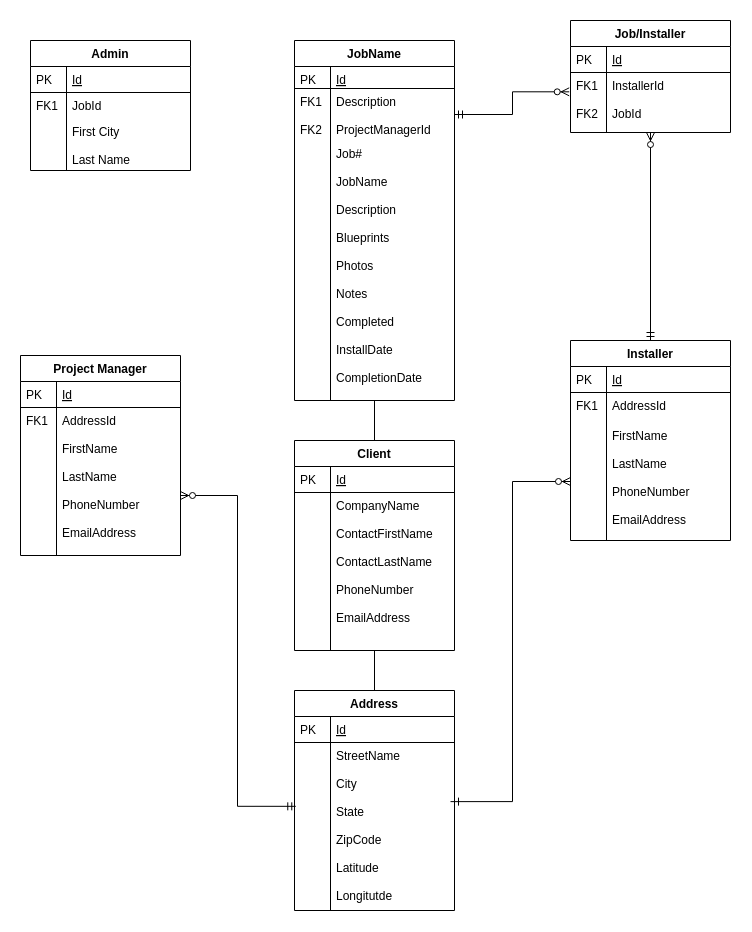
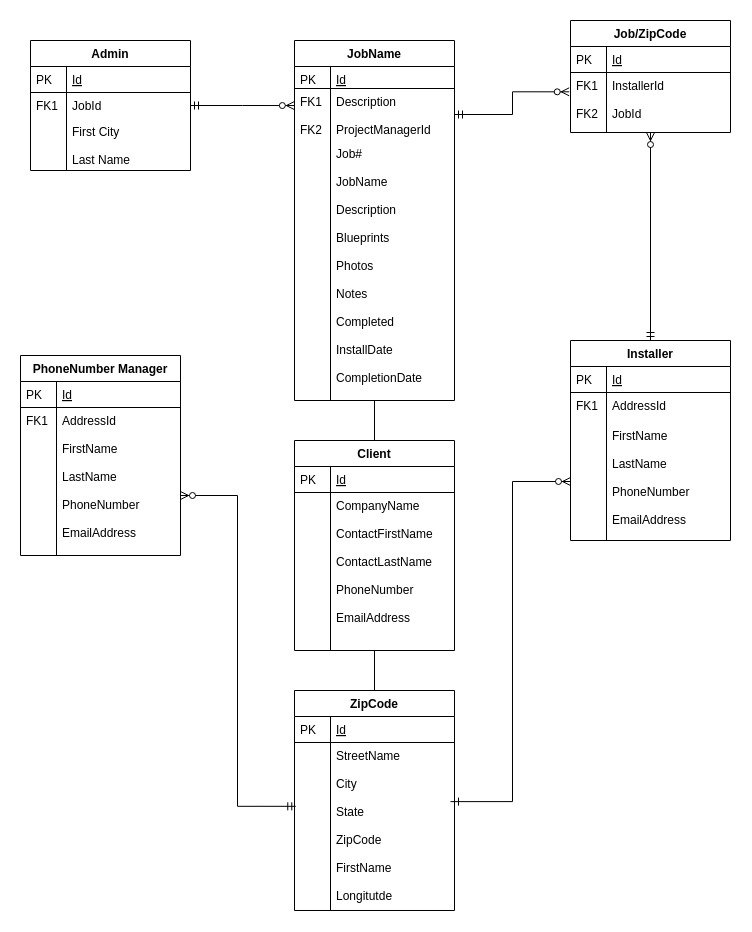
node "Job/Installer": label "Job/Installer" -> "Job/ZipCode"
edge "JobId" -- "Description ProjectManagerId": added
node "Project Manager": label "Project Manager" -> "PhoneNumber Manager"
node "Address": label "Address" -> "ZipCode"
node "StreetName City State ZipCode Latitude Longitutde": label "StreetName City State ZipCode Latitude Longitutde" -> "StreetName City State ZipCode FirstName Longitutde"
